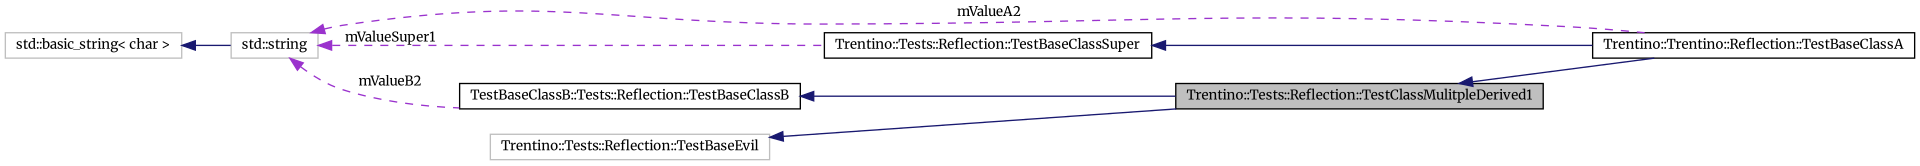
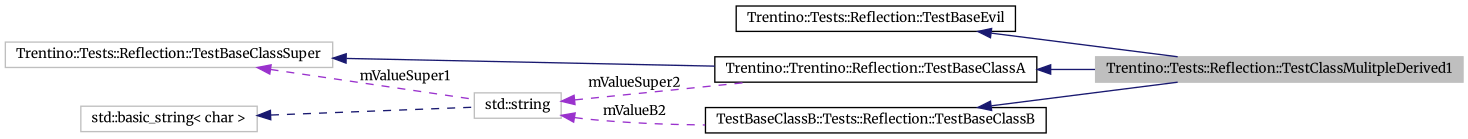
edge "Trentino::Trentino::Reflection::TestBaseClassA" -> "std::string": label " mValueA2" -> " mValueSuper2"
edge "std::string" -> "std::basic_string< char >": style solid -> dashed
edge "Trentino::Tests::Reflection::TestBaseClassSuper" -> "std::string": reversed
node "Trentino::Tests::Reflection::TestBaseClassSuper": color black -> grey75
edge "Trentino::Trentino::Reflection::TestBaseClassA" -> "Trentino::Tests::Reflection::TestClassMulitpleDerived1": reversed
node "Trentino::Tests::Reflection::TestClassMulitpleDerived1": color black -> grey75
node "Trentino::Tests::Reflection::TestBaseEvil": color grey75 -> black
